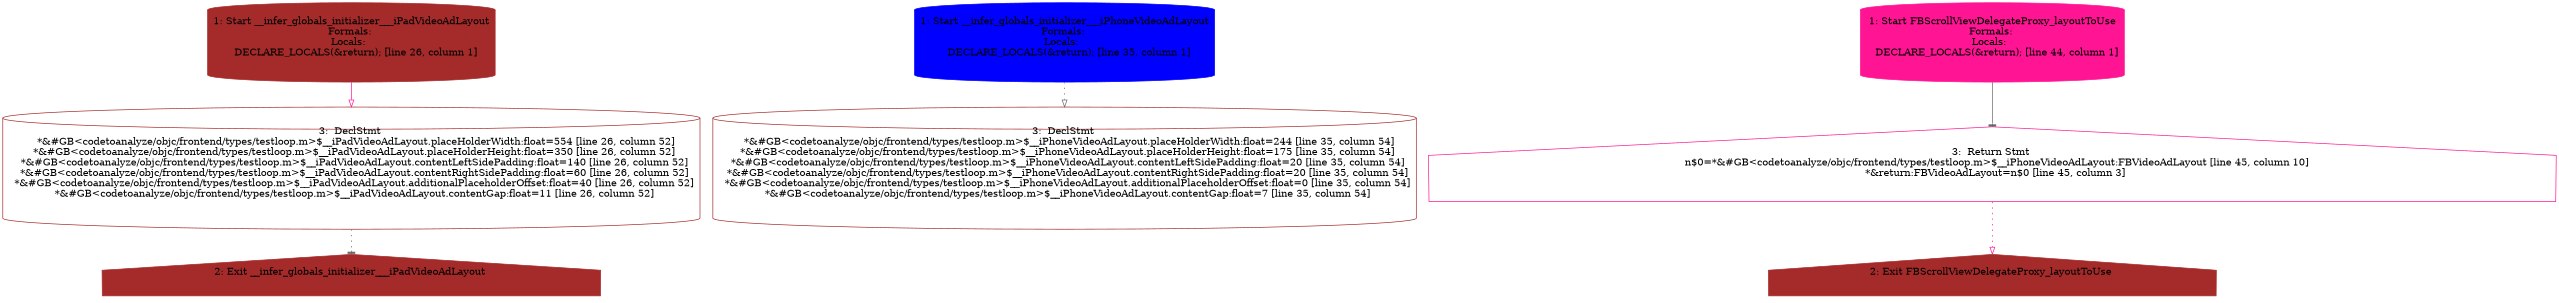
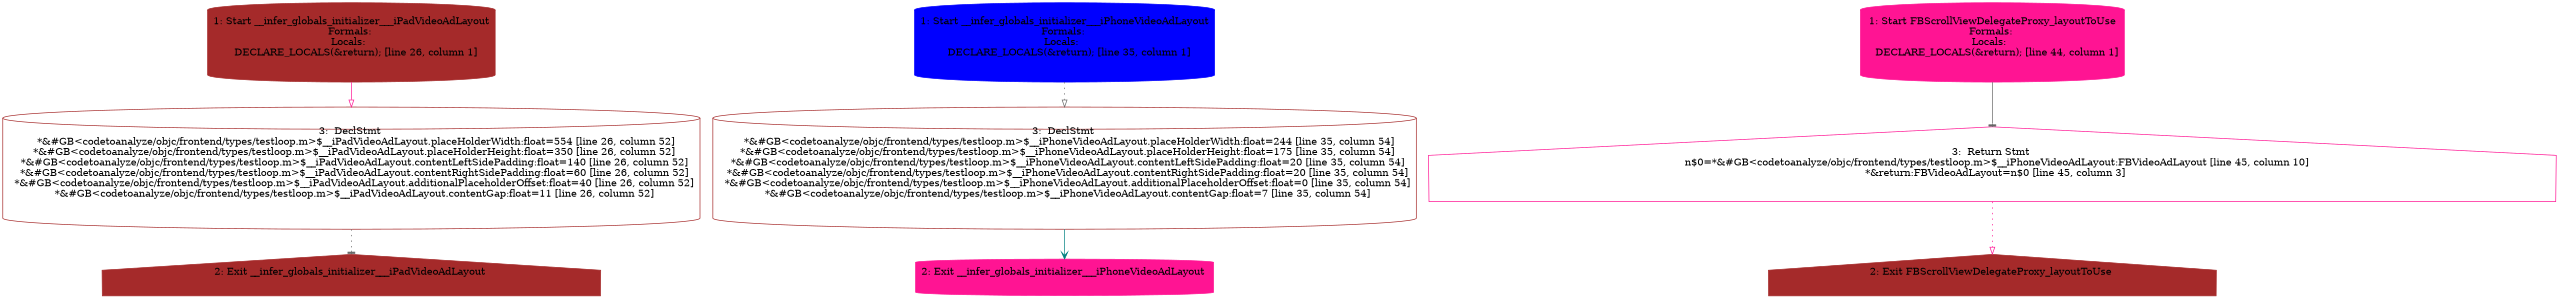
node "2: Exit __infer_globals_initializer___iPhoneVideoAdLayout": added
